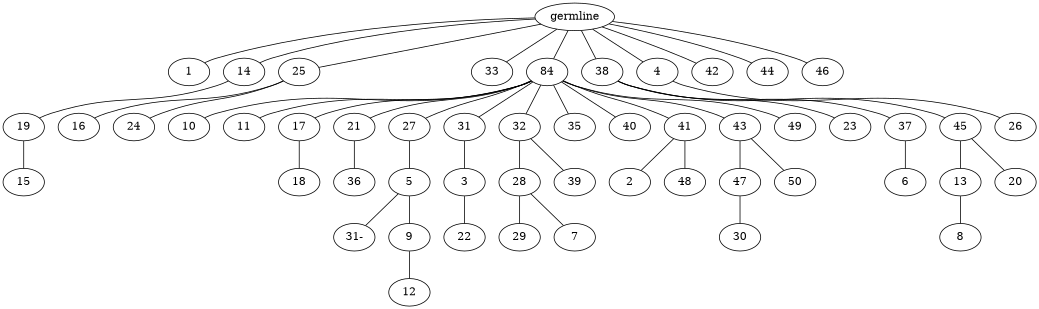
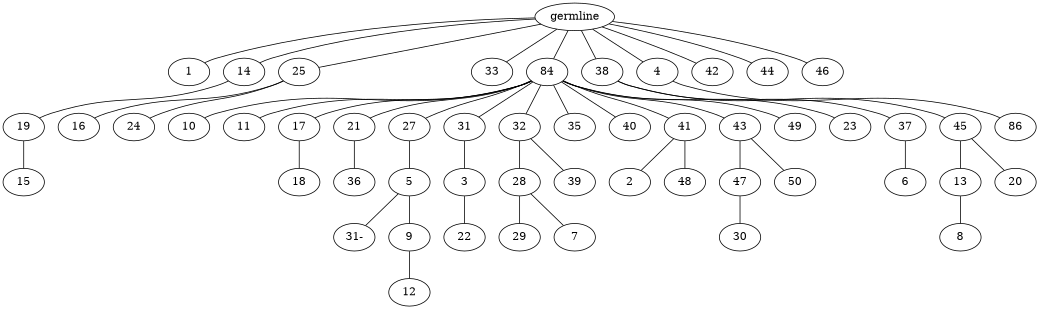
edge "38" -- "23": now "84" -- "23"
node "26": label "26" -> "86"
